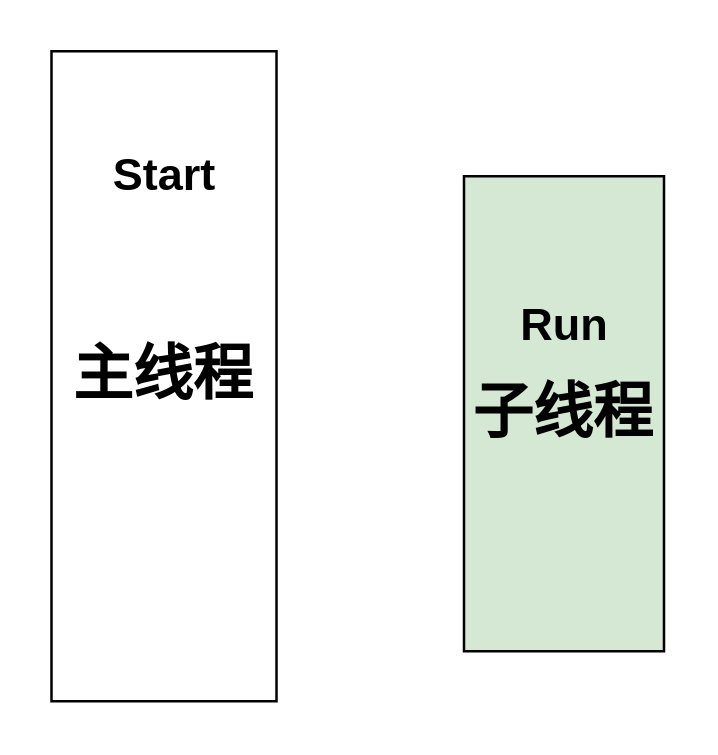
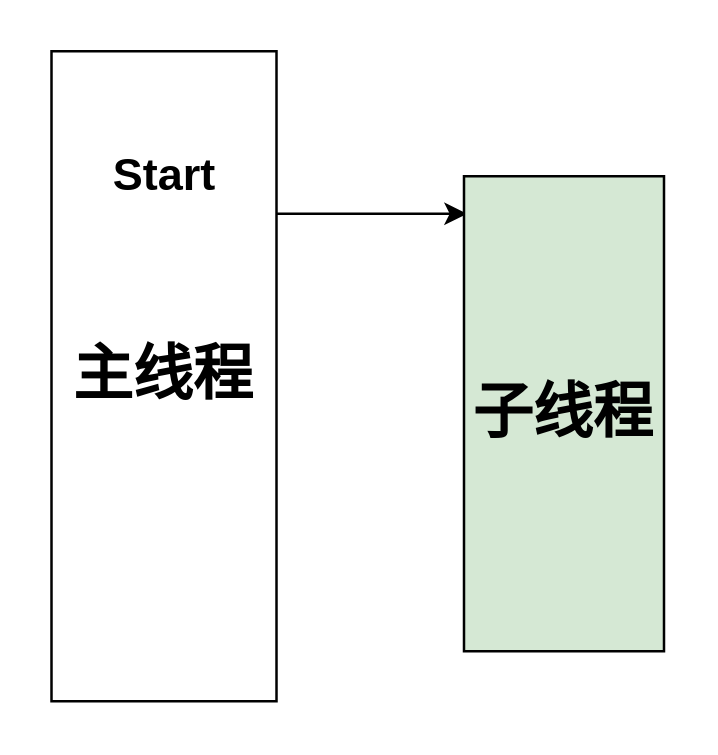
edge "主线程" -> "子线程": added
node "Run": removed
